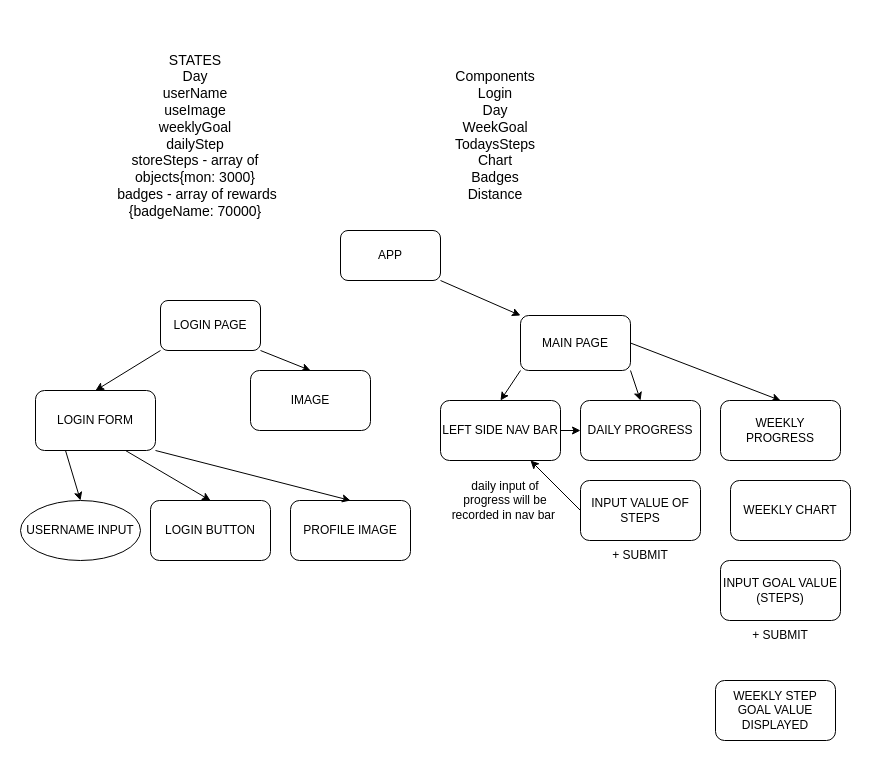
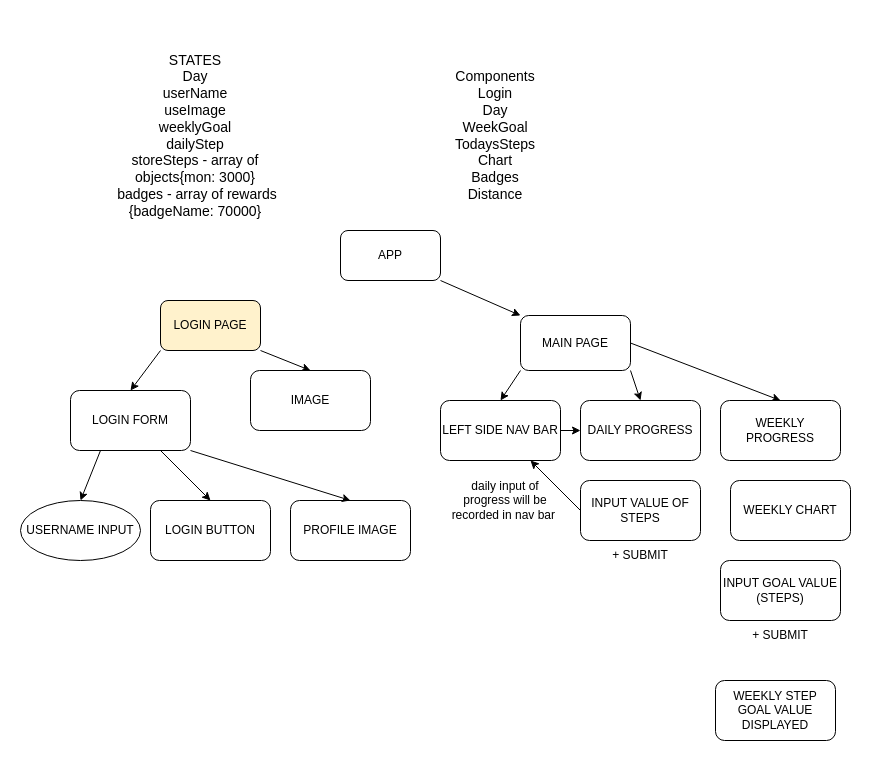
node "LOGIN PAGE": fillcolor #ffffff -> #fff2cc
node "LOGIN FORM": moved (96, 421) -> (131, 421)
